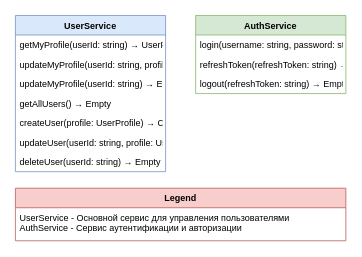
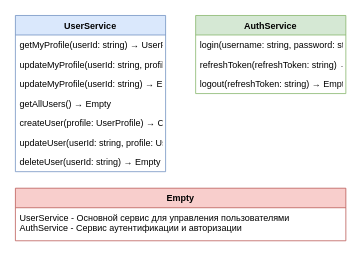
node "Legend": label "Legend" -> "Empty"
